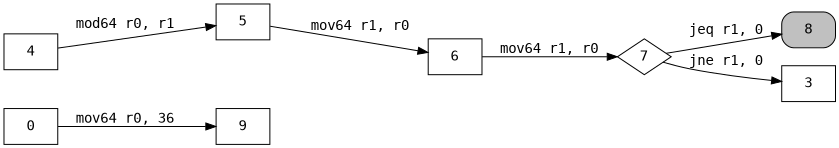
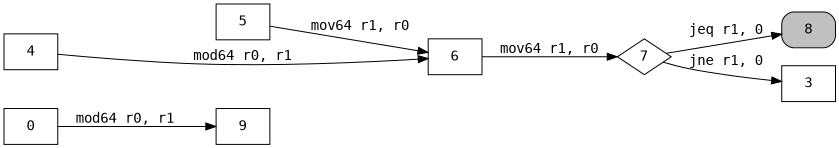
edge "4" -> "5": now "4" -> "6"
edge "0" -> "9": label "mov64 r0, 36" -> "mod64 r0, r1"
